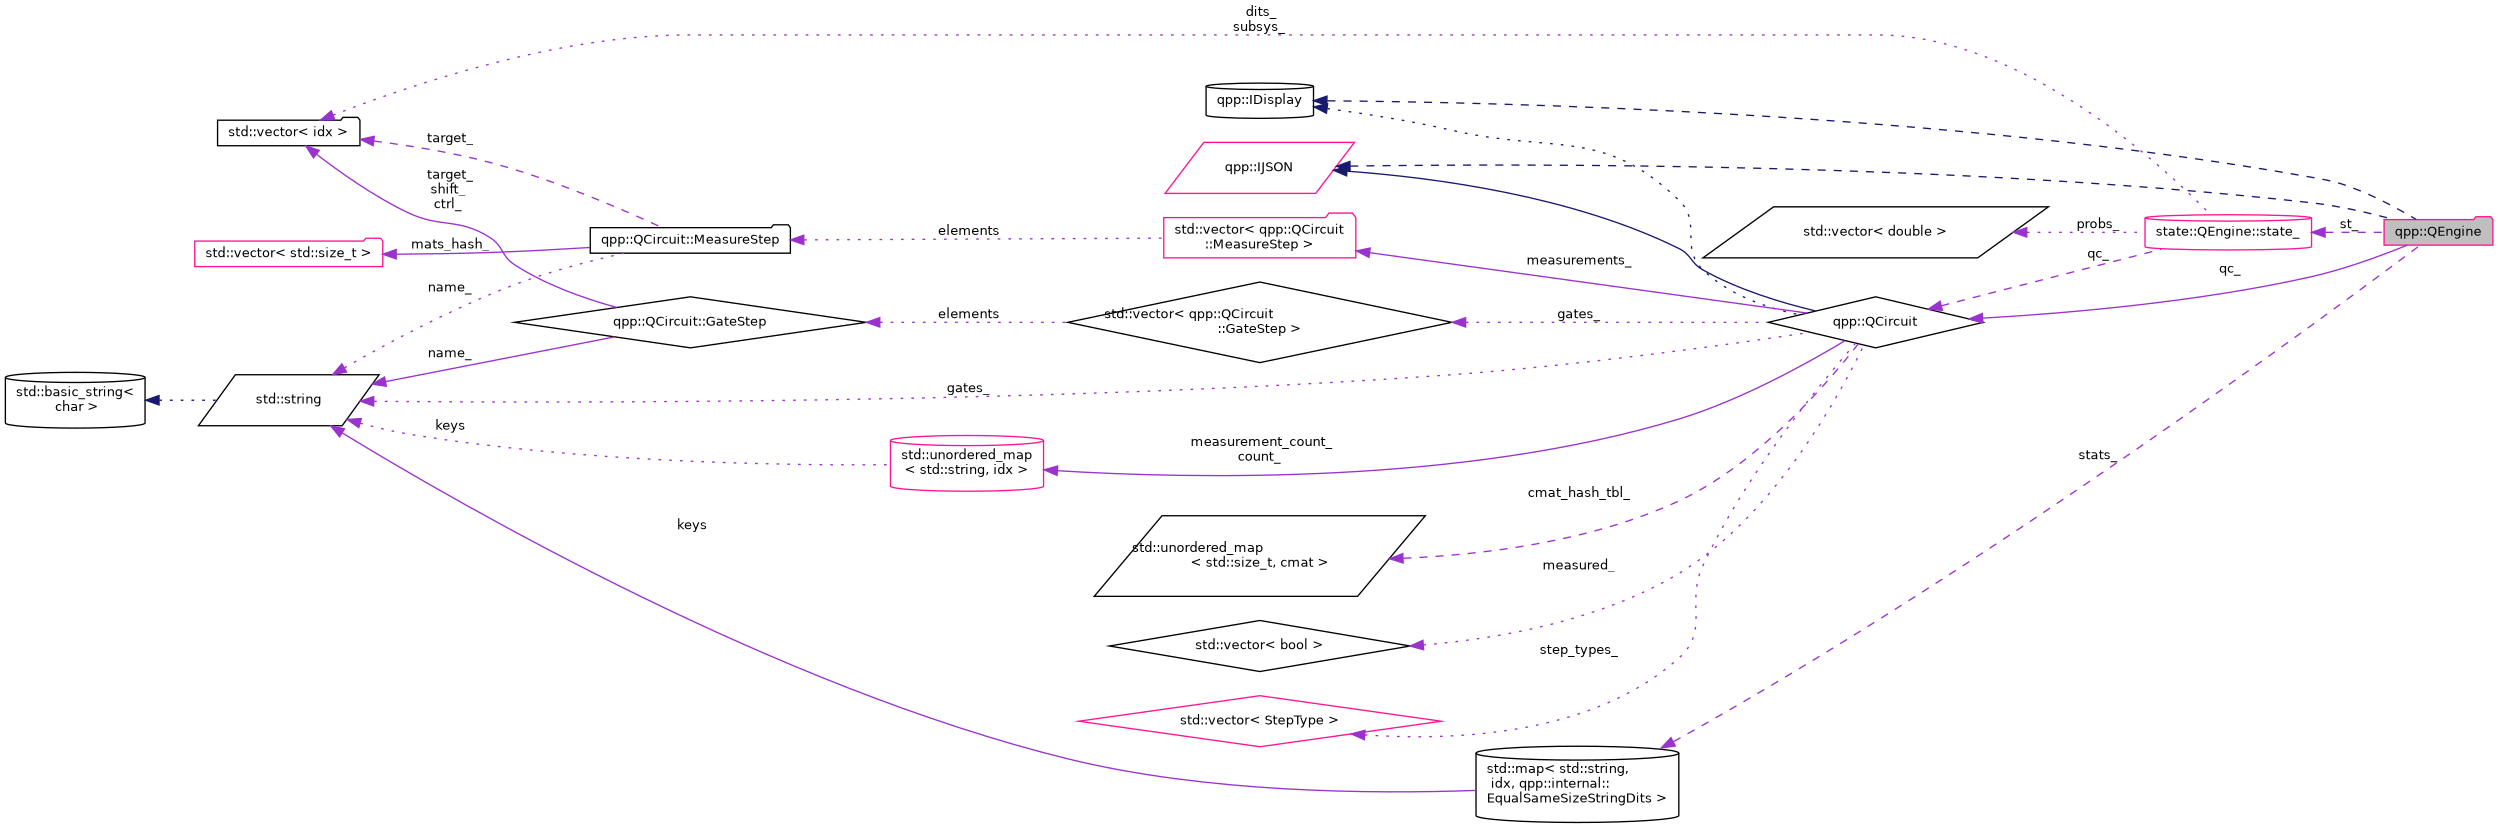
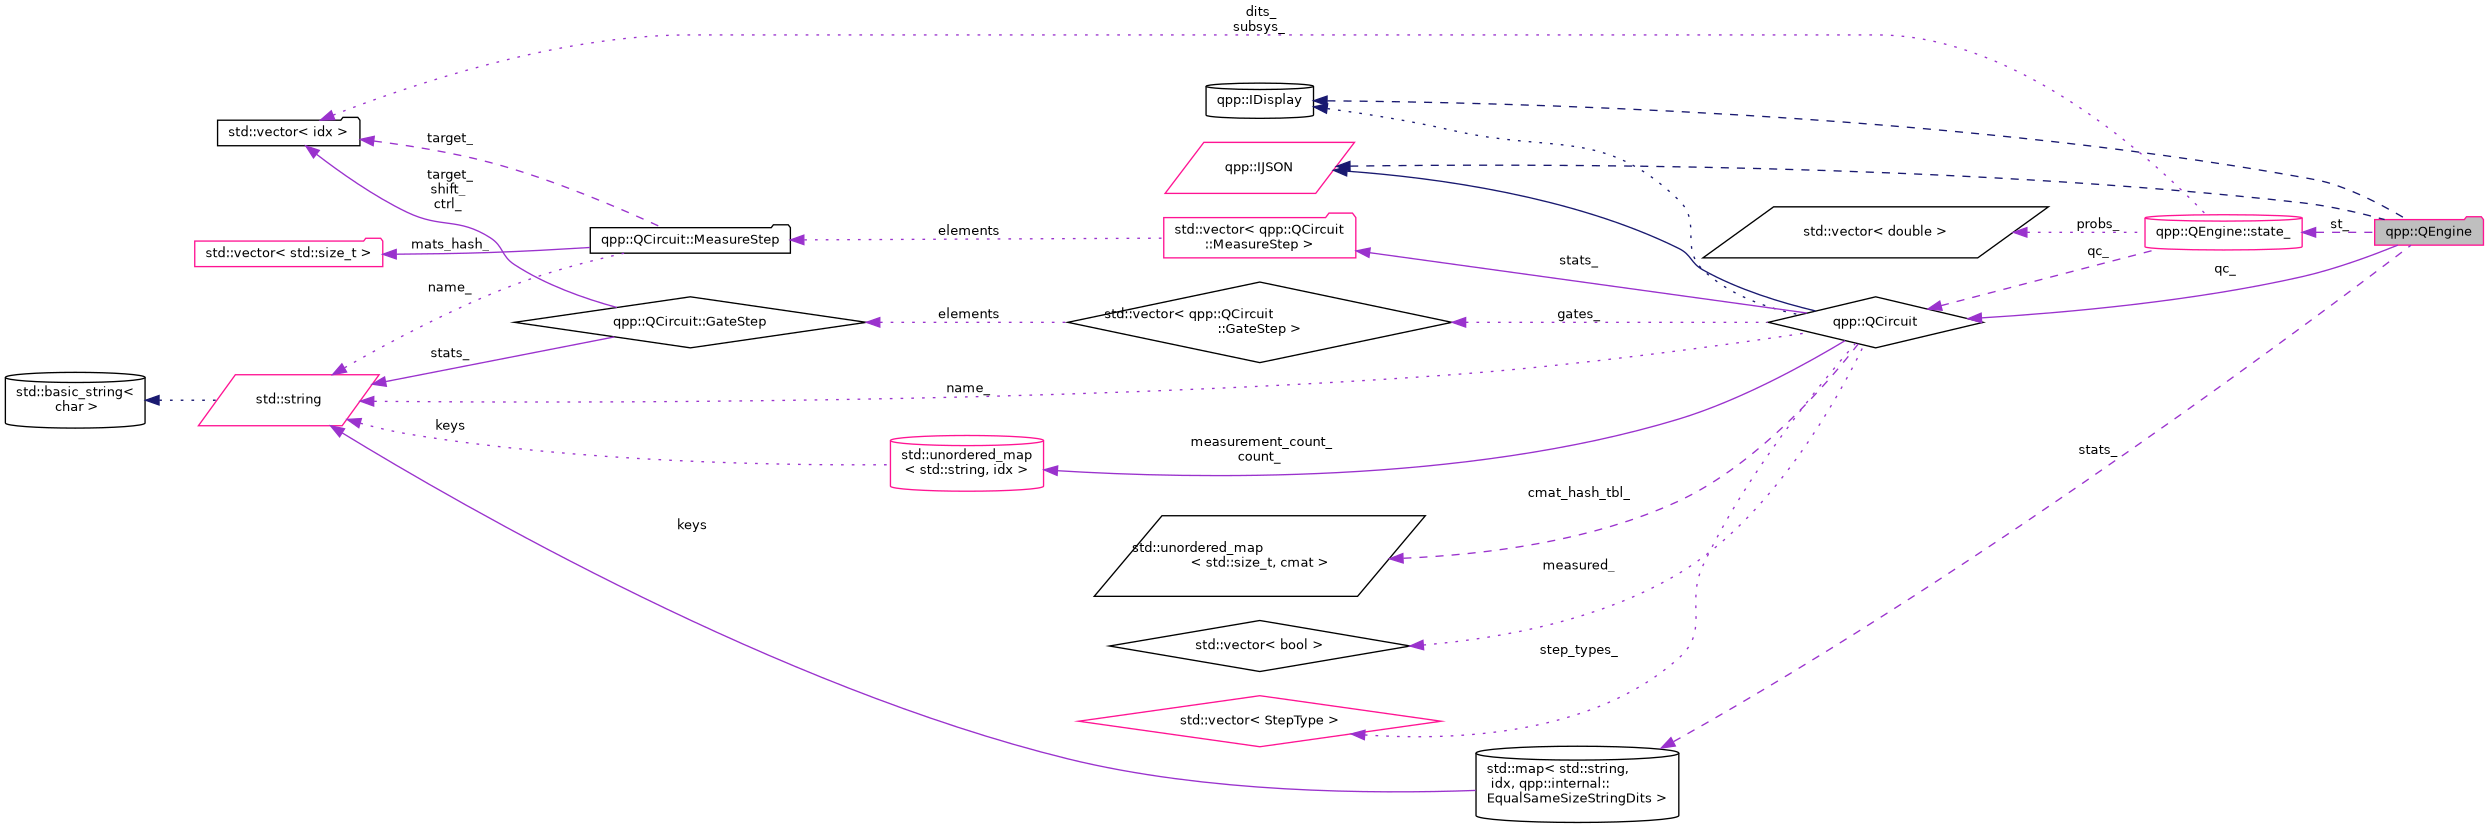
node "state::QEngine::state_": label "state::QEngine::state_" -> "qpp::QEngine::state_"
edge "qpp::QCircuit" -> "std::vector< qpp::QCircuit ::MeasureStep >": label " measurements_" -> " stats_"
edge "qpp::QCircuit::GateStep" -> "std::string": label " name_" -> " stats_"
edge "qpp::QCircuit" -> "std::string": label " gates_" -> " name_"
node "std::string": color black -> deeppink
